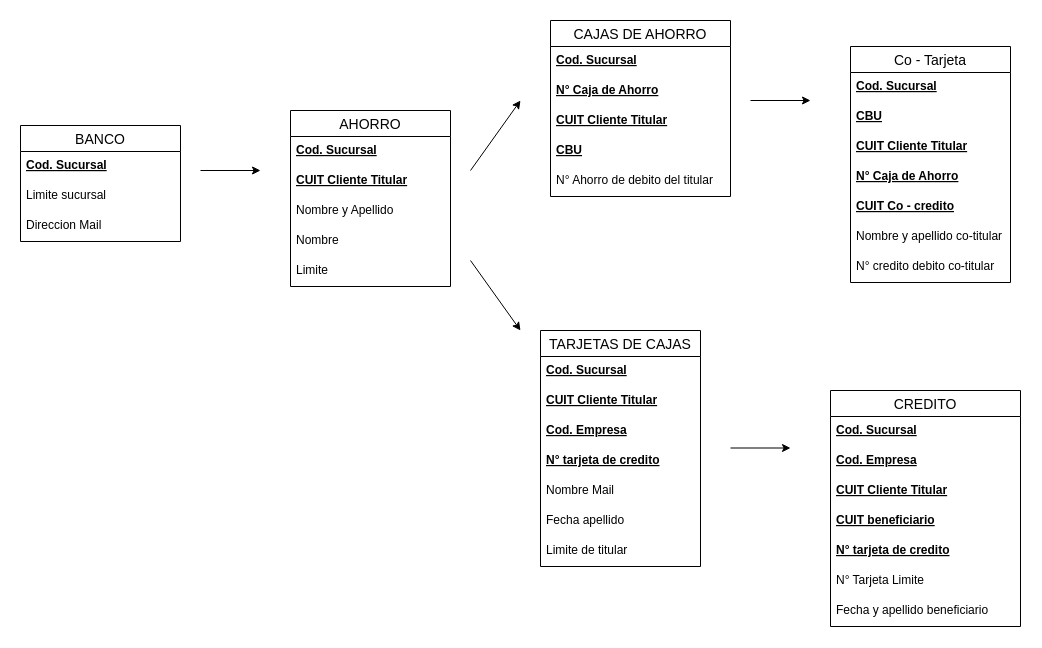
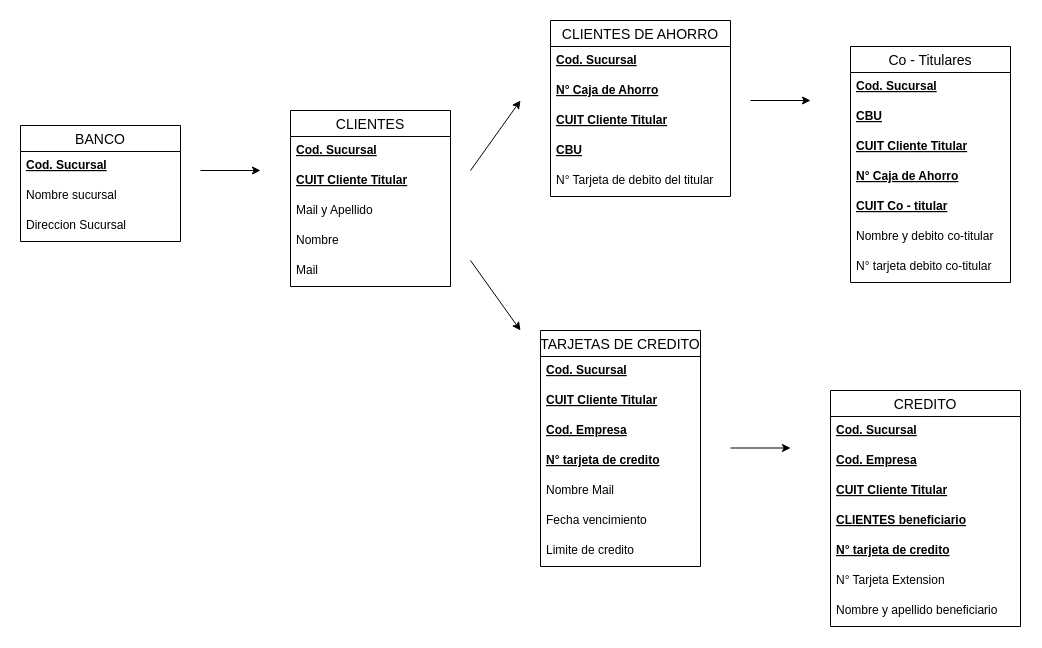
node "CAJAS DE AHORRO": label "CAJAS DE AHORRO" -> "CLIENTES DE AHORRO"
node "Co - Tarjeta": label "Co - Tarjeta" -> "Co - Titulares"
node "AHORRO": label "AHORRO" -> "CLIENTES"
node "N° Ahorro de debito del titular": label "N° Ahorro de debito del titular" -> "N° Tarjeta de debito del titular"
node "Limite sucursal": label "Limite sucursal" -> "Nombre sucursal"
node "CUIT Co - credito": label "CUIT Co - credito" -> "CUIT Co - titular"
node "Nombre y Apellido": label "Nombre y Apellido" -> "Mail y Apellido"
node "Direccion Mail": label "Direccion Mail" -> "Direccion Sucursal"
node "Nombre y apellido co-titular": label "Nombre y apellido co-titular" -> "Nombre y debito co-titular"
node "N° credito debito co-titular": label "N° credito debito co-titular" -> "N° tarjeta debito co-titular"
node "Limite": label "Limite" -> "Mail"
node "TARJETAS DE CAJAS": label "TARJETAS DE CAJAS" -> "TARJETAS DE CREDITO"
node "Fecha apellido": label "Fecha apellido" -> "Fecha vencimiento"
node "CUIT beneficiario": label "CUIT beneficiario" -> "CLIENTES beneficiario"
node "Limite de titular": label "Limite de titular" -> "Limite de credito"
node "N° Tarjeta Limite": label "N° Tarjeta Limite" -> "N° Tarjeta Extension"
node "Fecha y apellido beneficiario": label "Fecha y apellido beneficiario" -> "Nombre y apellido beneficiario"
